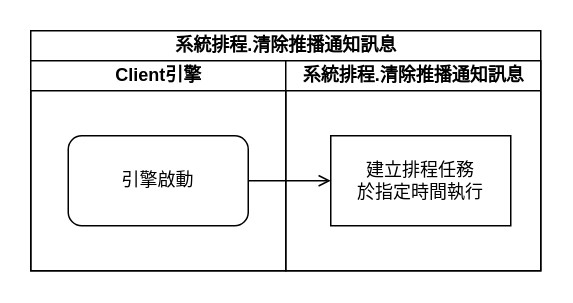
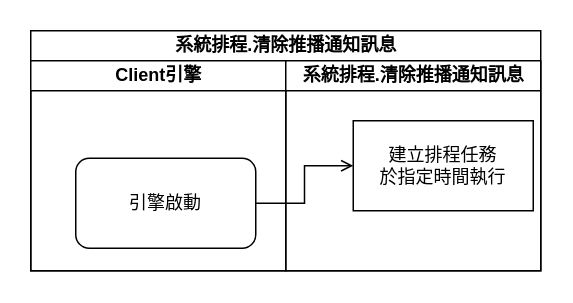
node "引擎啟動": moved (158, 181) -> (166, 203)
node "建立排程任務 於指定時間執行": moved (421, 181) -> (443, 166)
